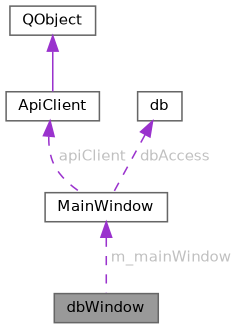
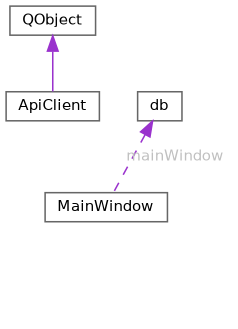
edge "MainWindow" -> "db": label " dbAccess" -> " mainWindow"
edge "MainWindow" -> "ApiClient": removed, label "apiClient"
node "dbWindow": removed
